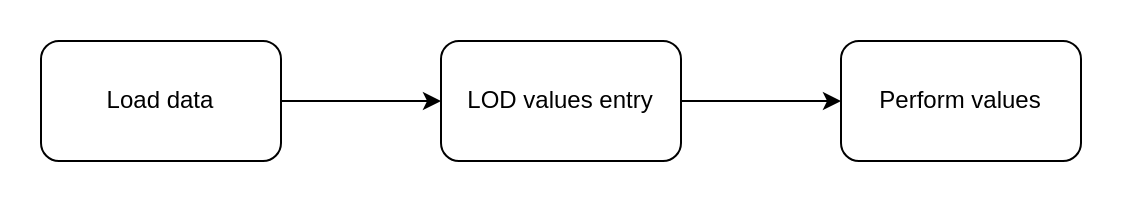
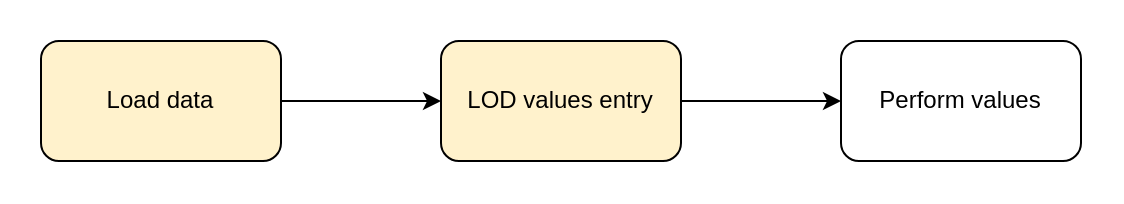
node "Load data": fillcolor #ffffff -> #fff2cc
node "LOD values entry": fillcolor #ffffff -> #fff2cc
